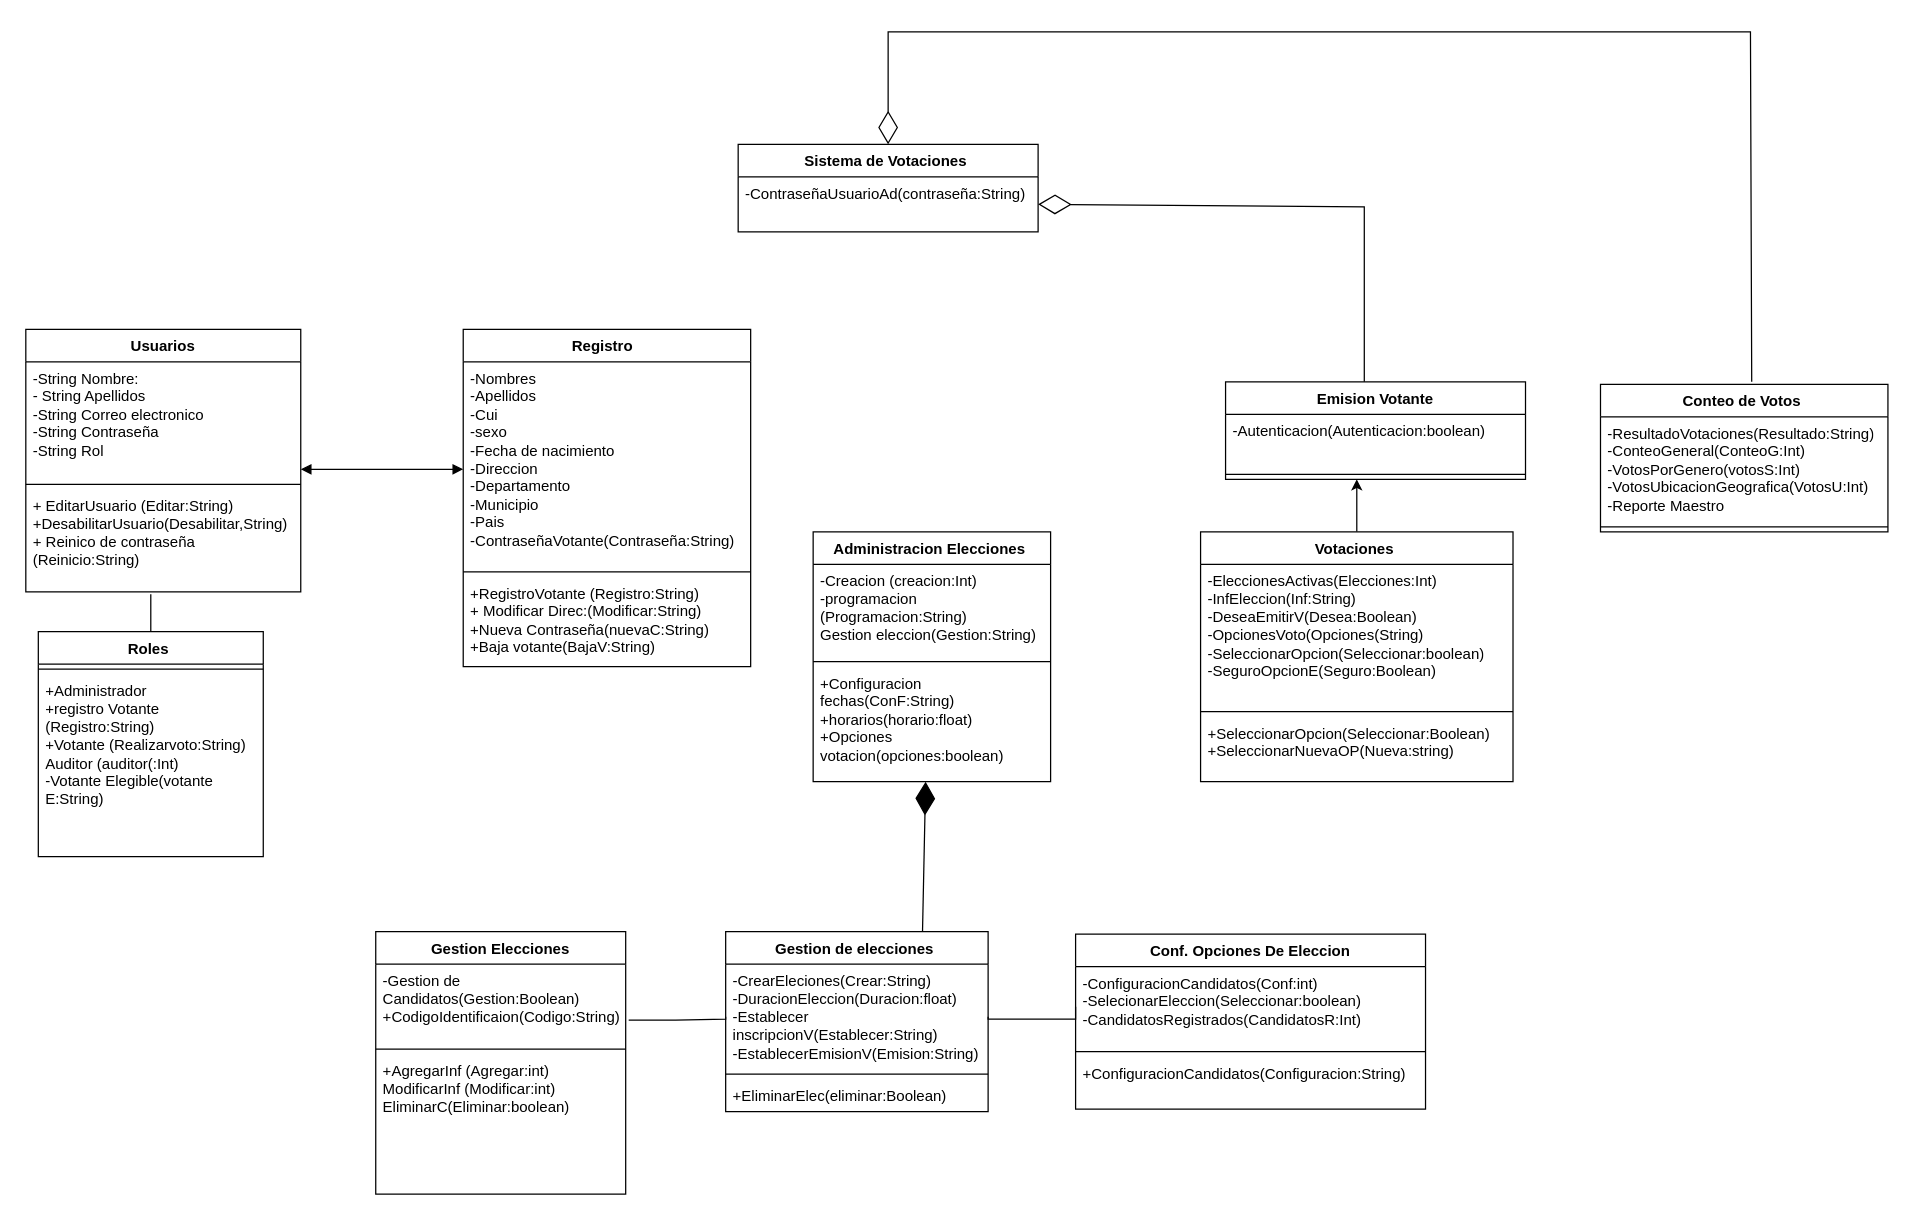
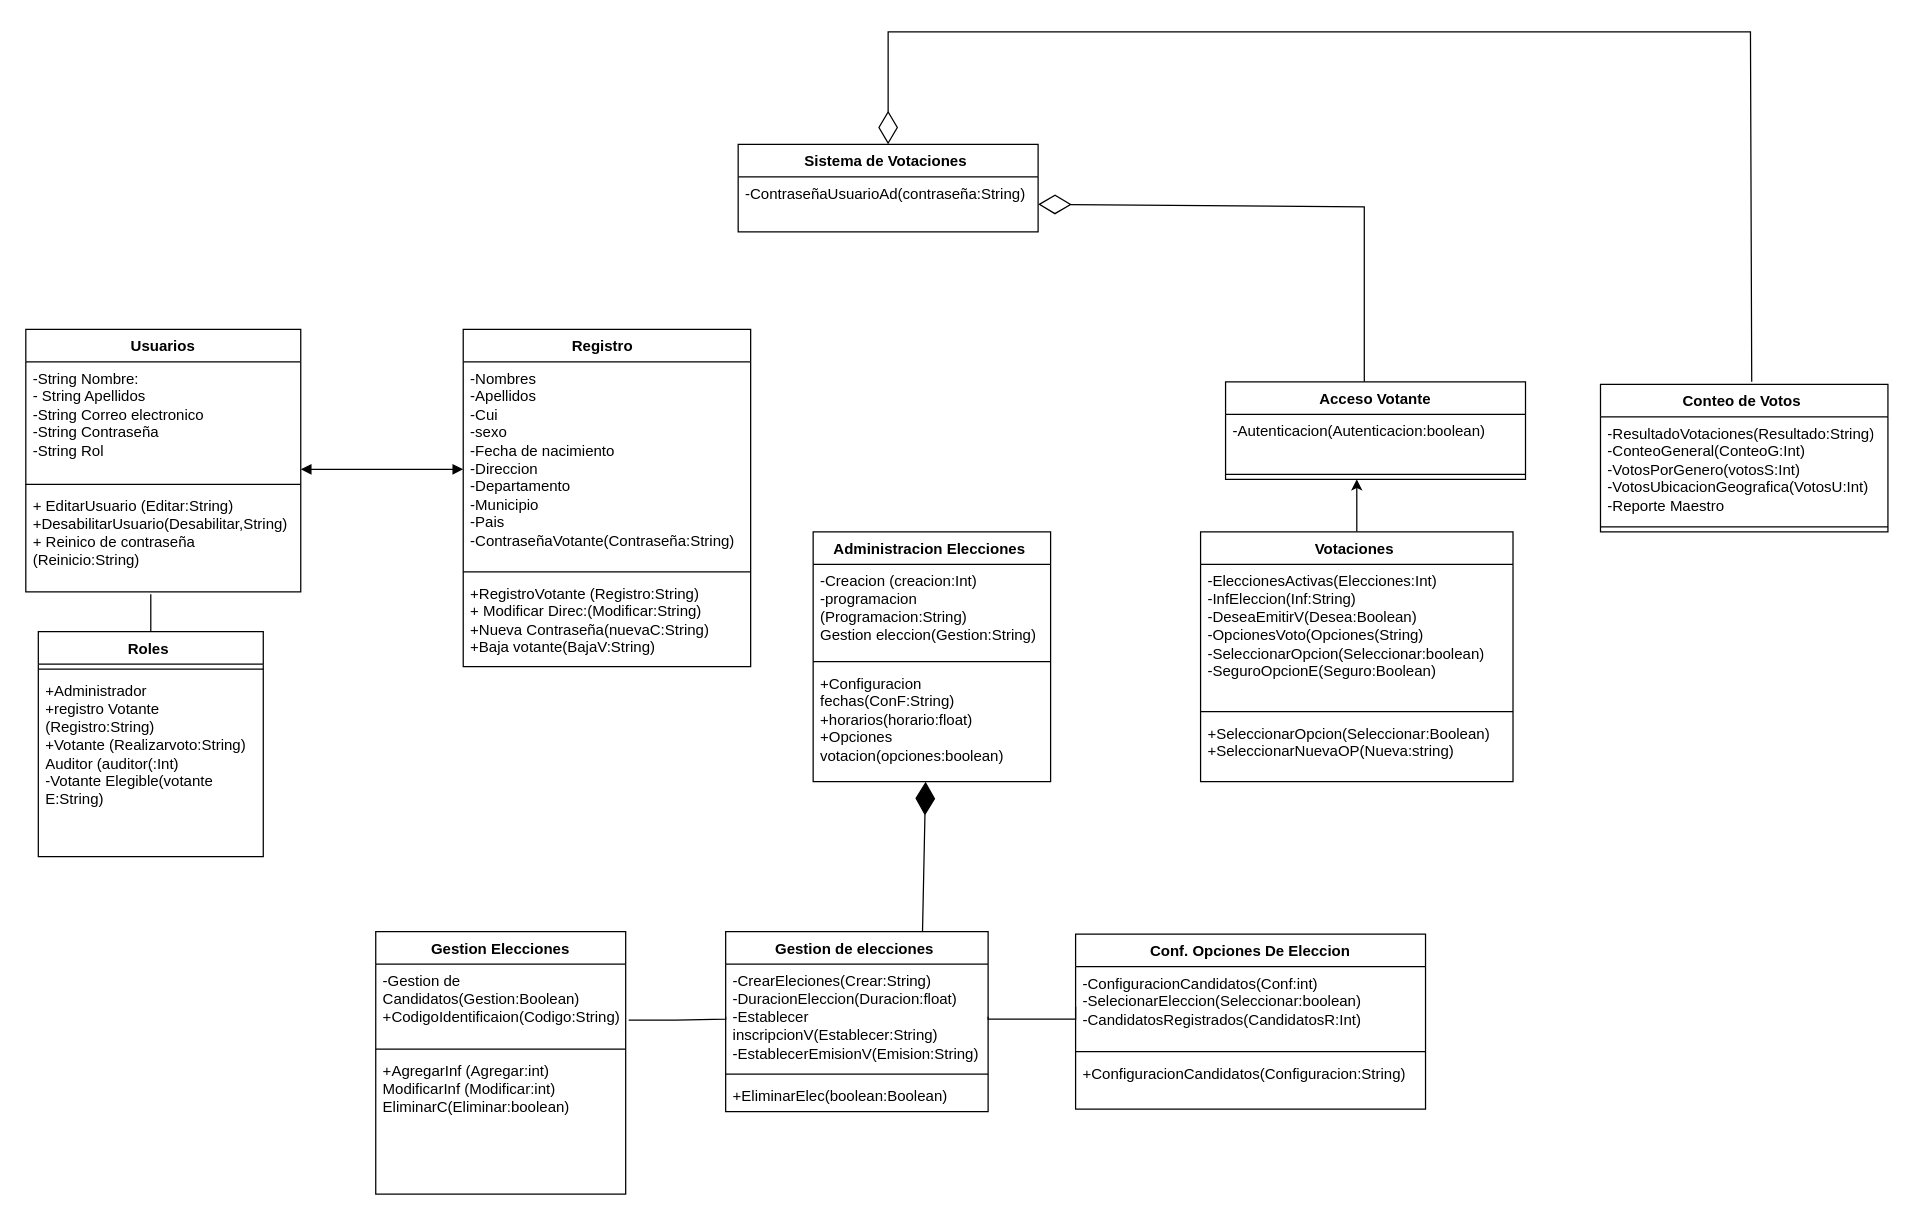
node "Emision Votante": label "Emision Votante" -> "Acceso Votante"
node "+EliminarElec(eliminar:Boolean)": label "+EliminarElec(eliminar:Boolean)" -> "+EliminarElec(boolean:Boolean)"
